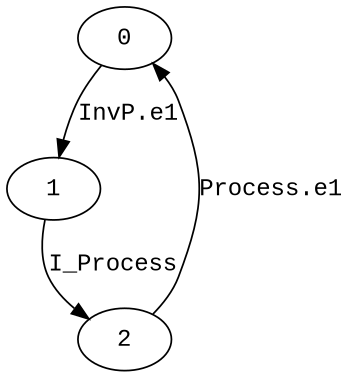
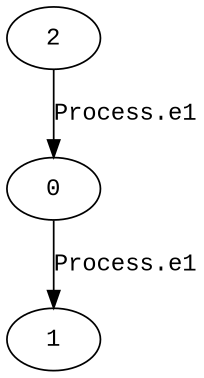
edge "0" -> "1": label "InvP.e1" -> "Process.e1"
edge "1" -> "2": removed, label "I_Process"
